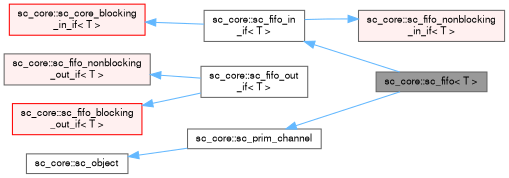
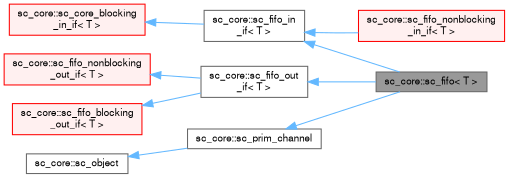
edge "sc_core::sc_fifo_in _if< T >" -> "sc_core::sc_fifo_nonblocking _in_if< T >": reversed
node "sc_core::sc_fifo_nonblocking _in_if< T >": color gray40 -> red
node "sc_core::sc_fifo_nonblocking _out_if< T >": color gray40 -> red
edge "sc_core::sc_fifo< T >" -> "sc_core::sc_fifo_out _if< T >": added
